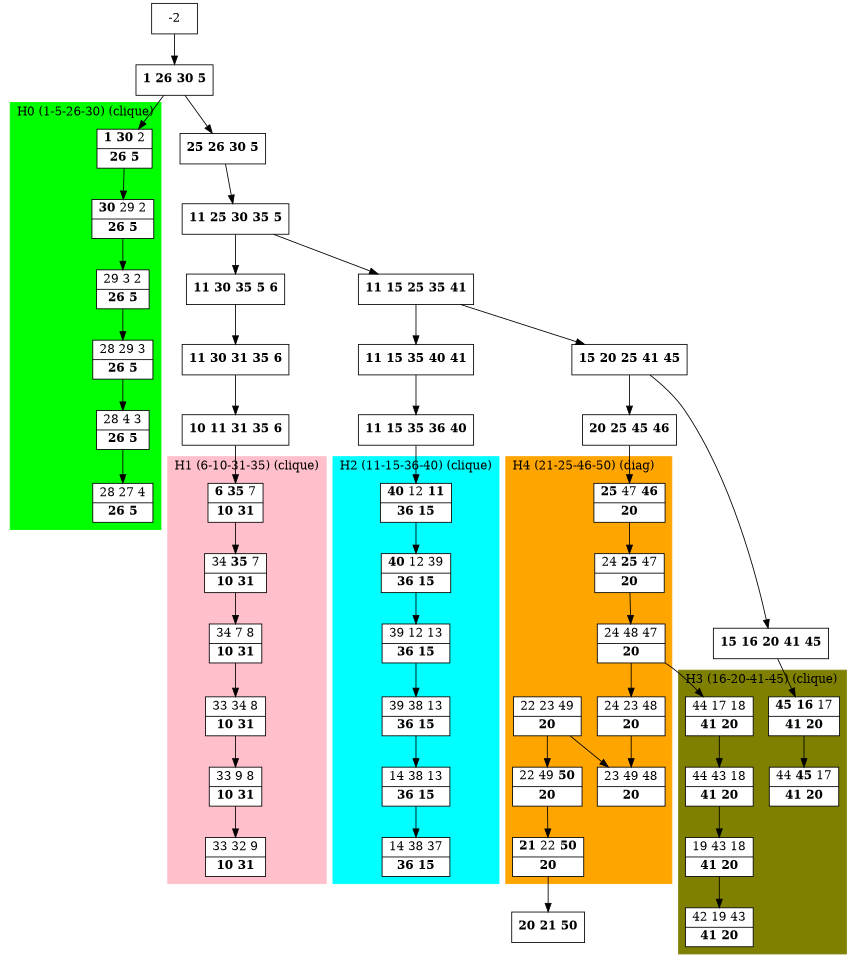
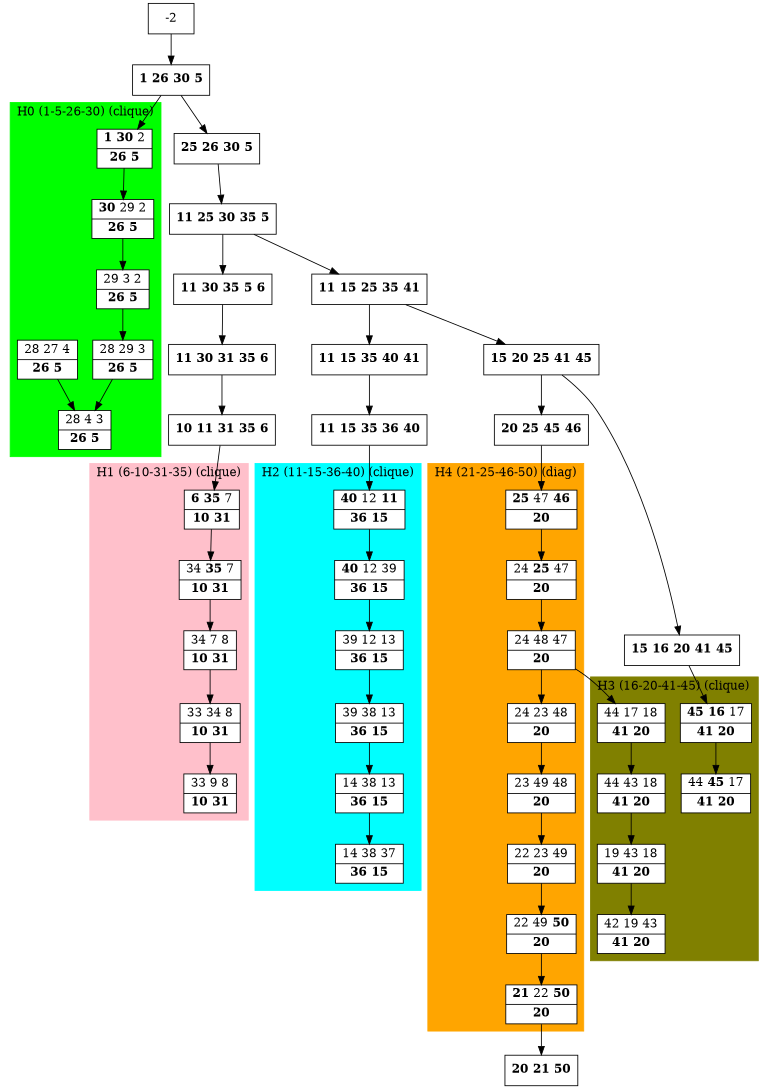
edge "28 4 3" -> "28 27 4": reversed
edge "22 23 49" -> "23 49 48": reversed
node "33 32 9": removed
